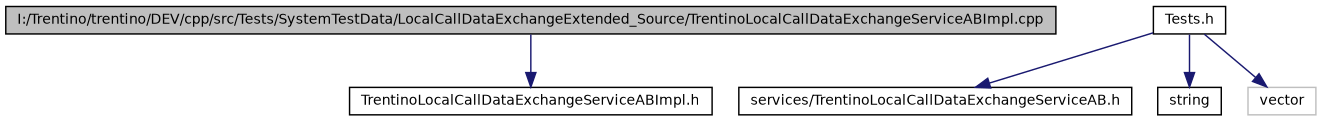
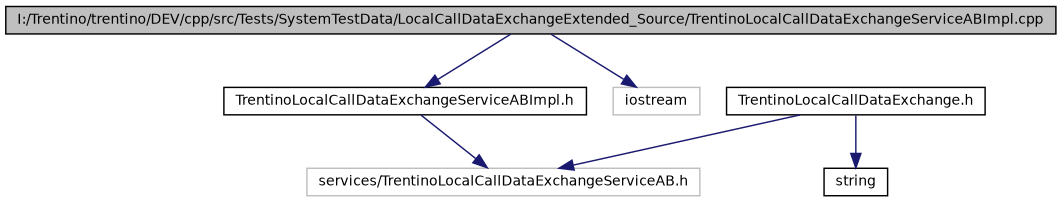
node "Tests.h": label "Tests.h" -> "TrentinoLocalCallDataExchange.h"
node "iostream": added
node "services/TrentinoLocalCallDataExchangeServiceAB.h": color black -> grey75
node "vector": removed
edge "TrentinoLocalCallDataExchangeServiceABImpl.h" -> "services/TrentinoLocalCallDataExchangeServiceAB.h": added
